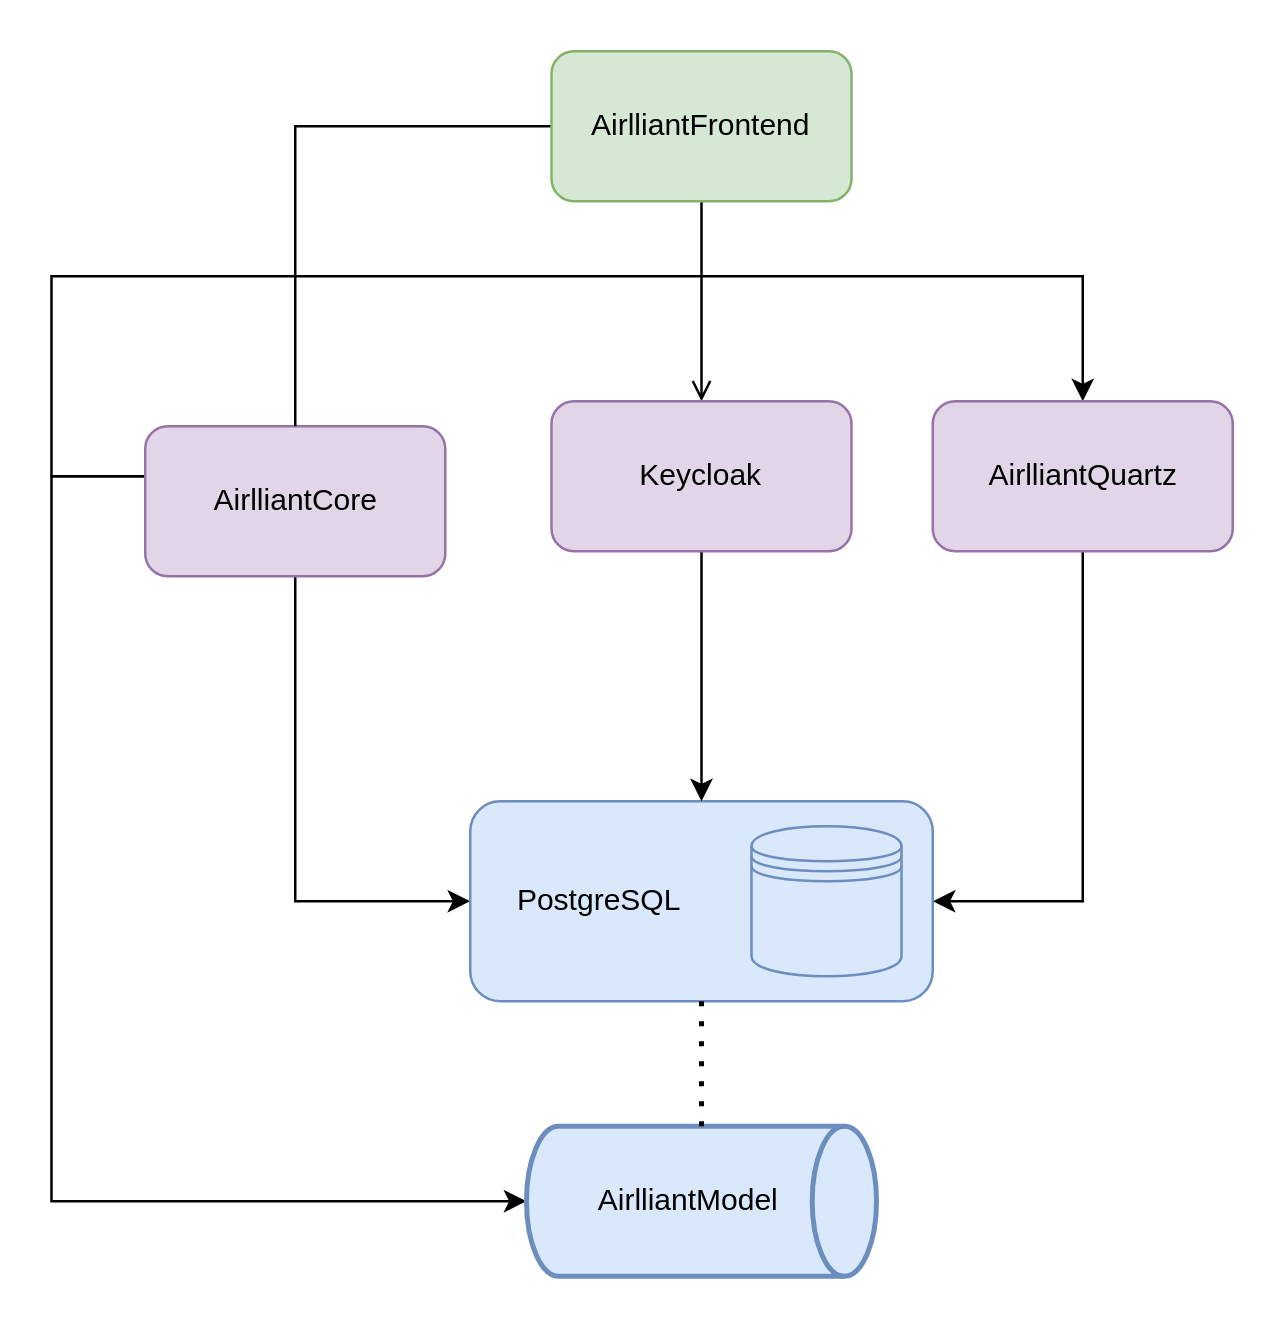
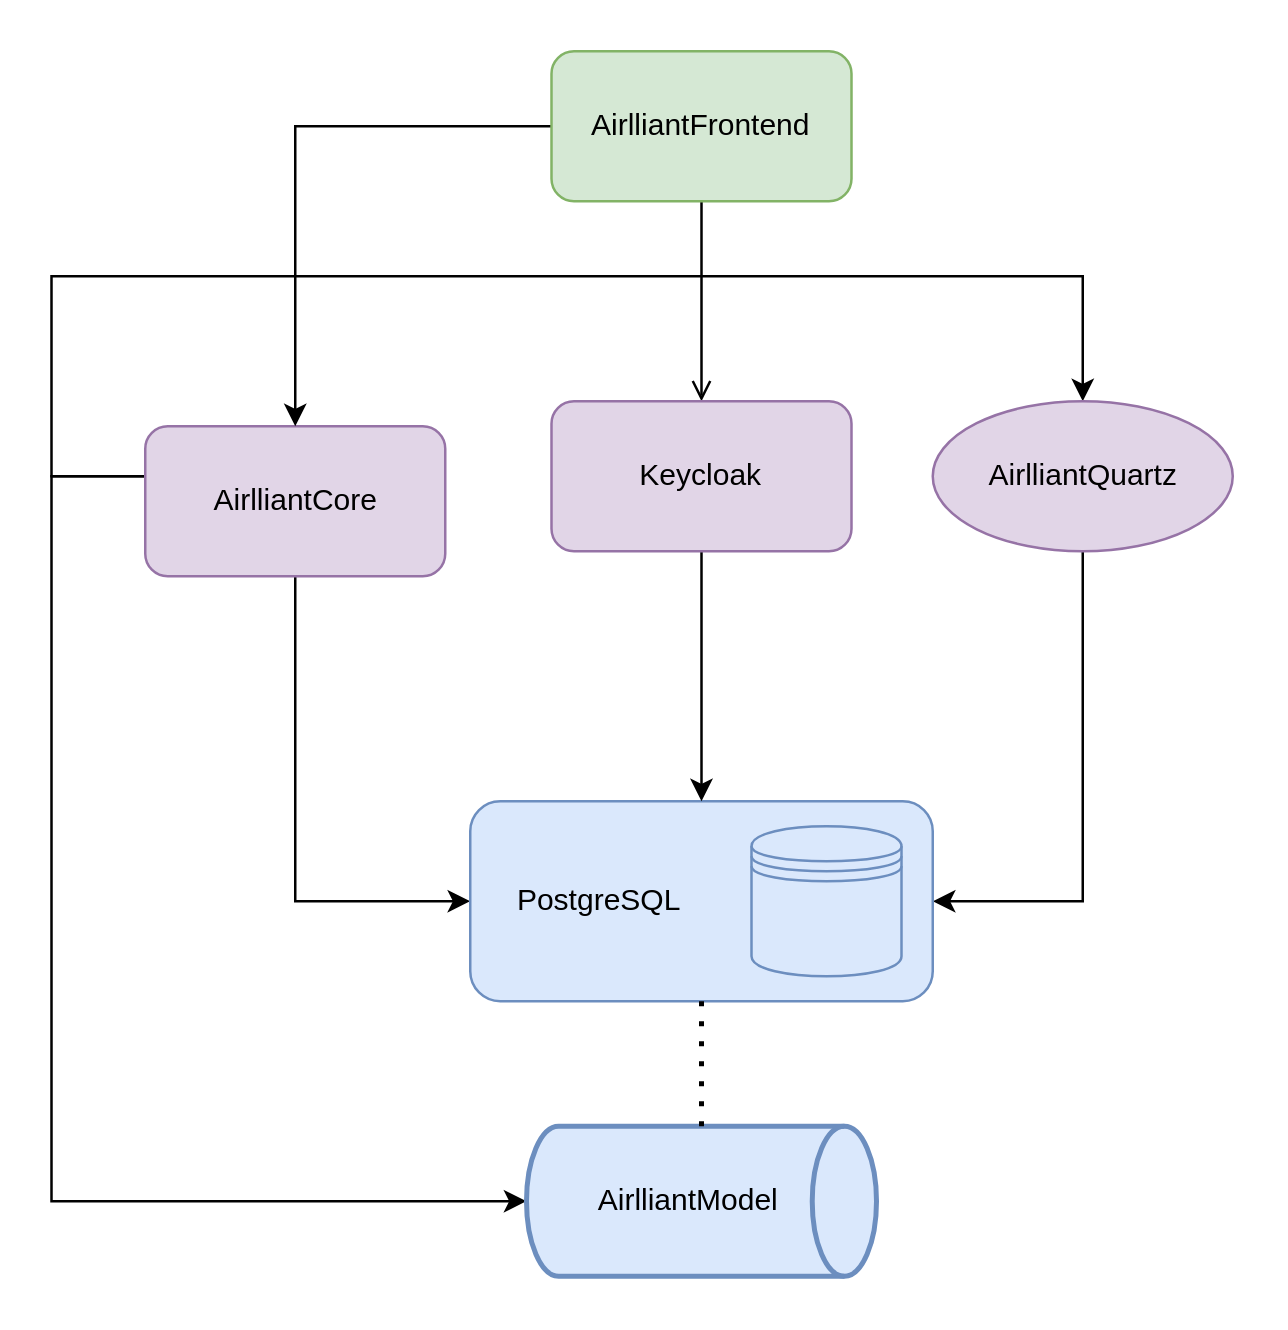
edge "AirlliantFrontend" -- "AirlliantCore": arrowhead none -> classic
node "AirlliantQuartz": shape rounded rectangle -> ellipse
